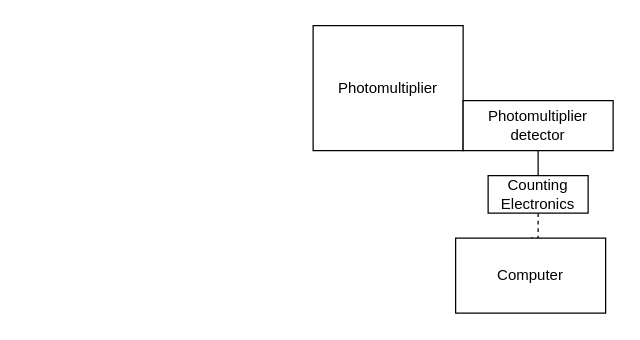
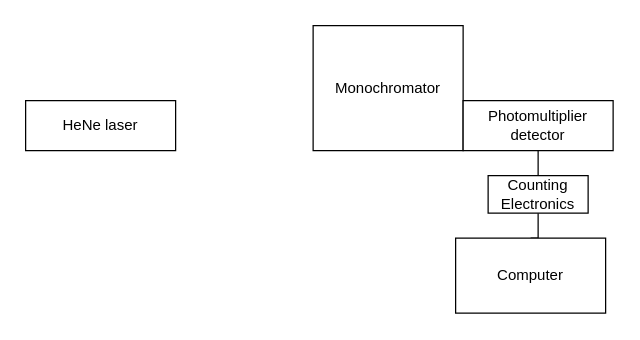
node "Photomultiplier": label "Photomultiplier" -> "Monochromator"
node "HeNe laser": added
edge "Counting Electronics" -- "Computer": style dashed -> solid
